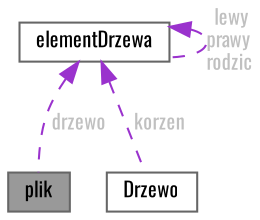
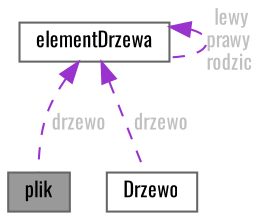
edge "Drzewo" -> "elementDrzewa": label " korzen" -> " drzewo"
